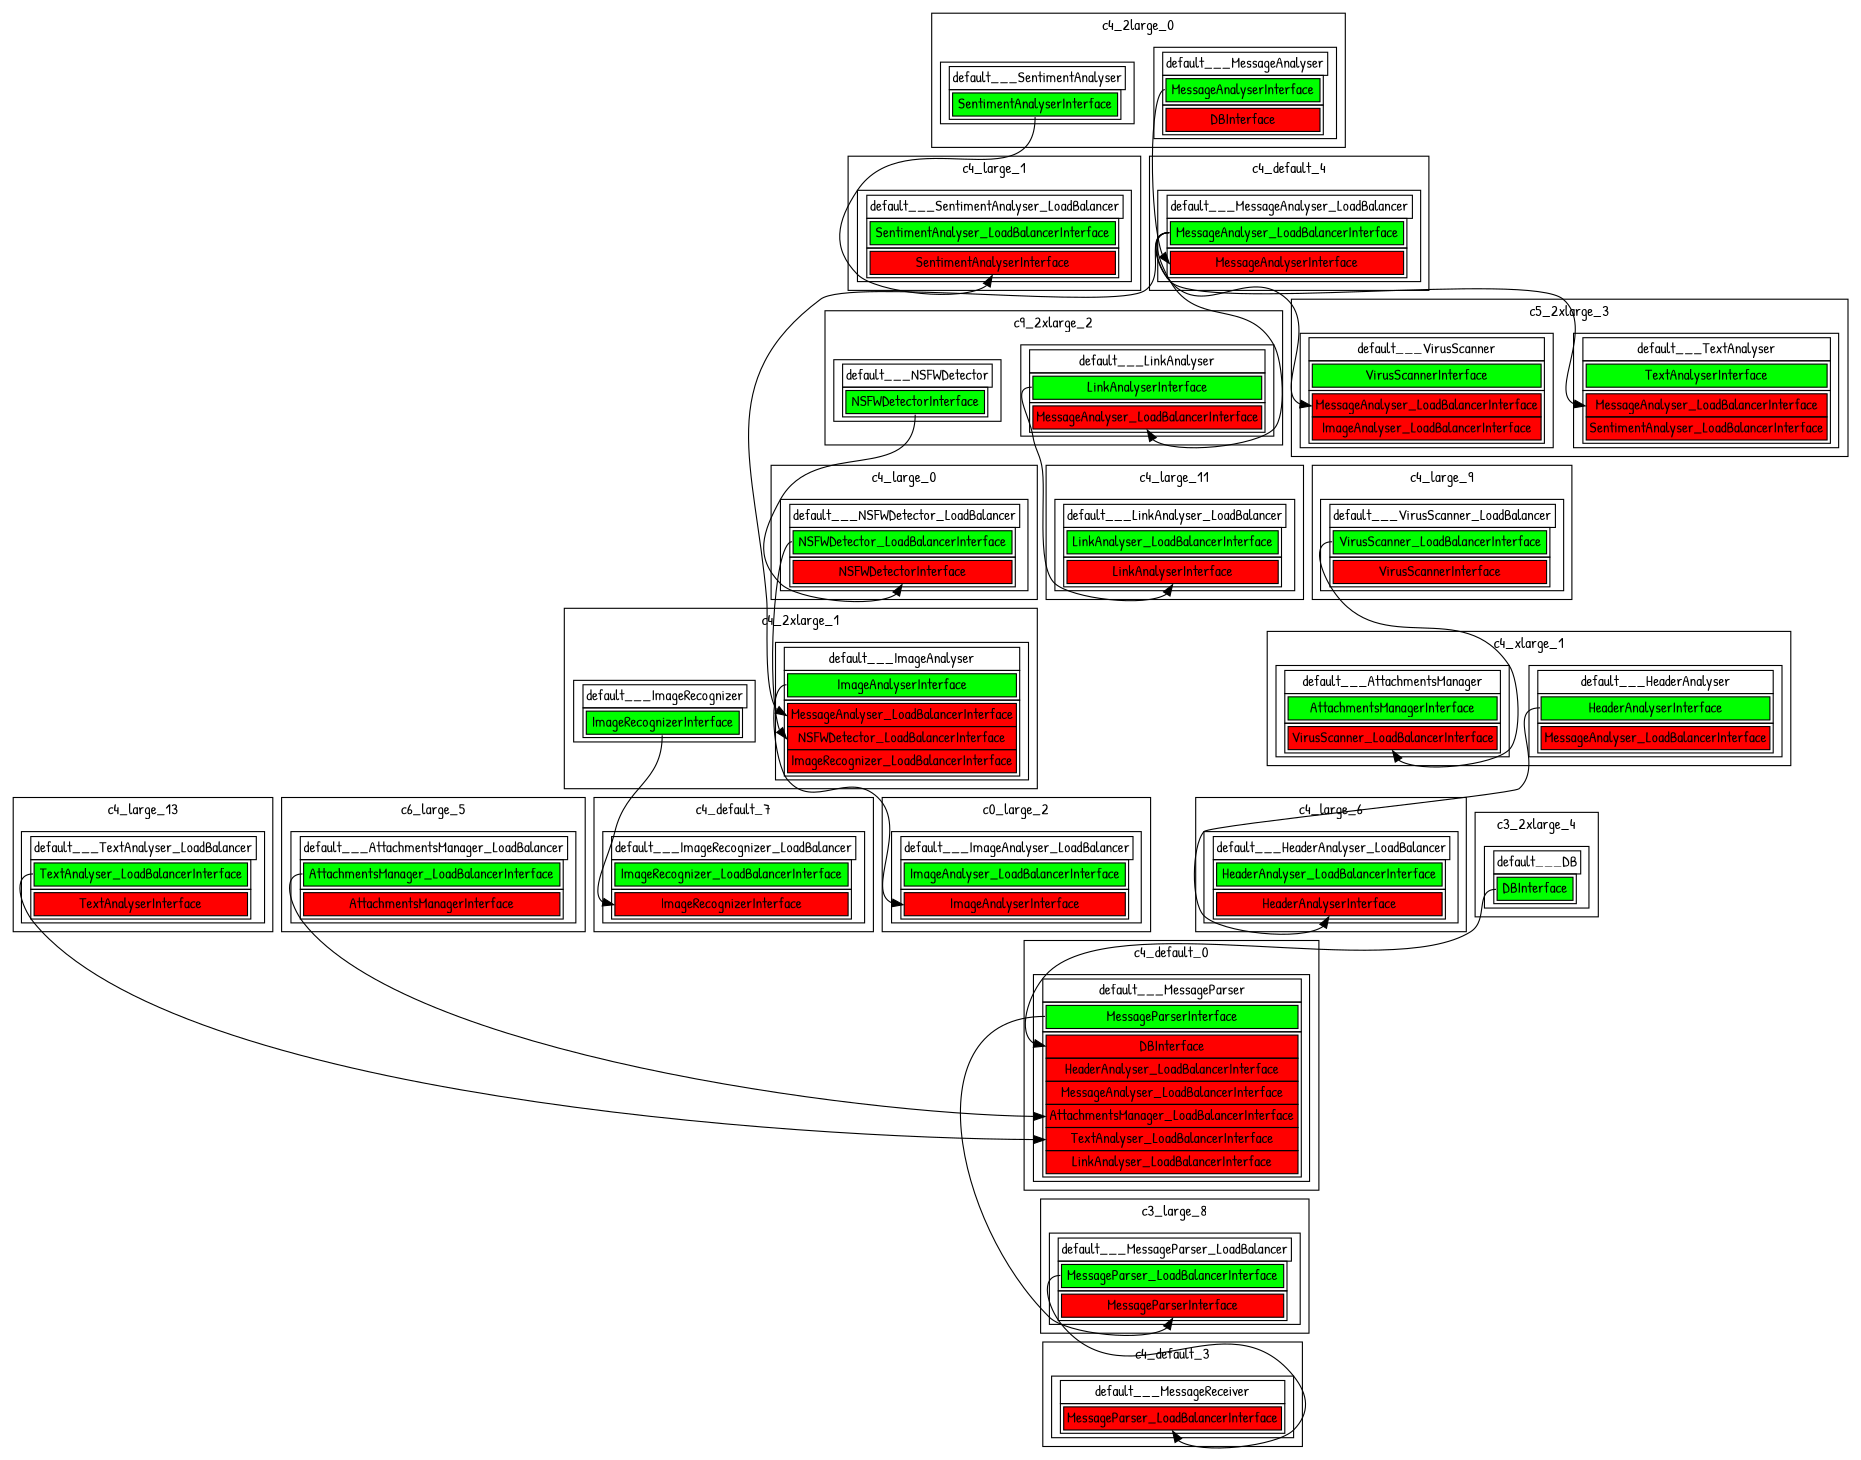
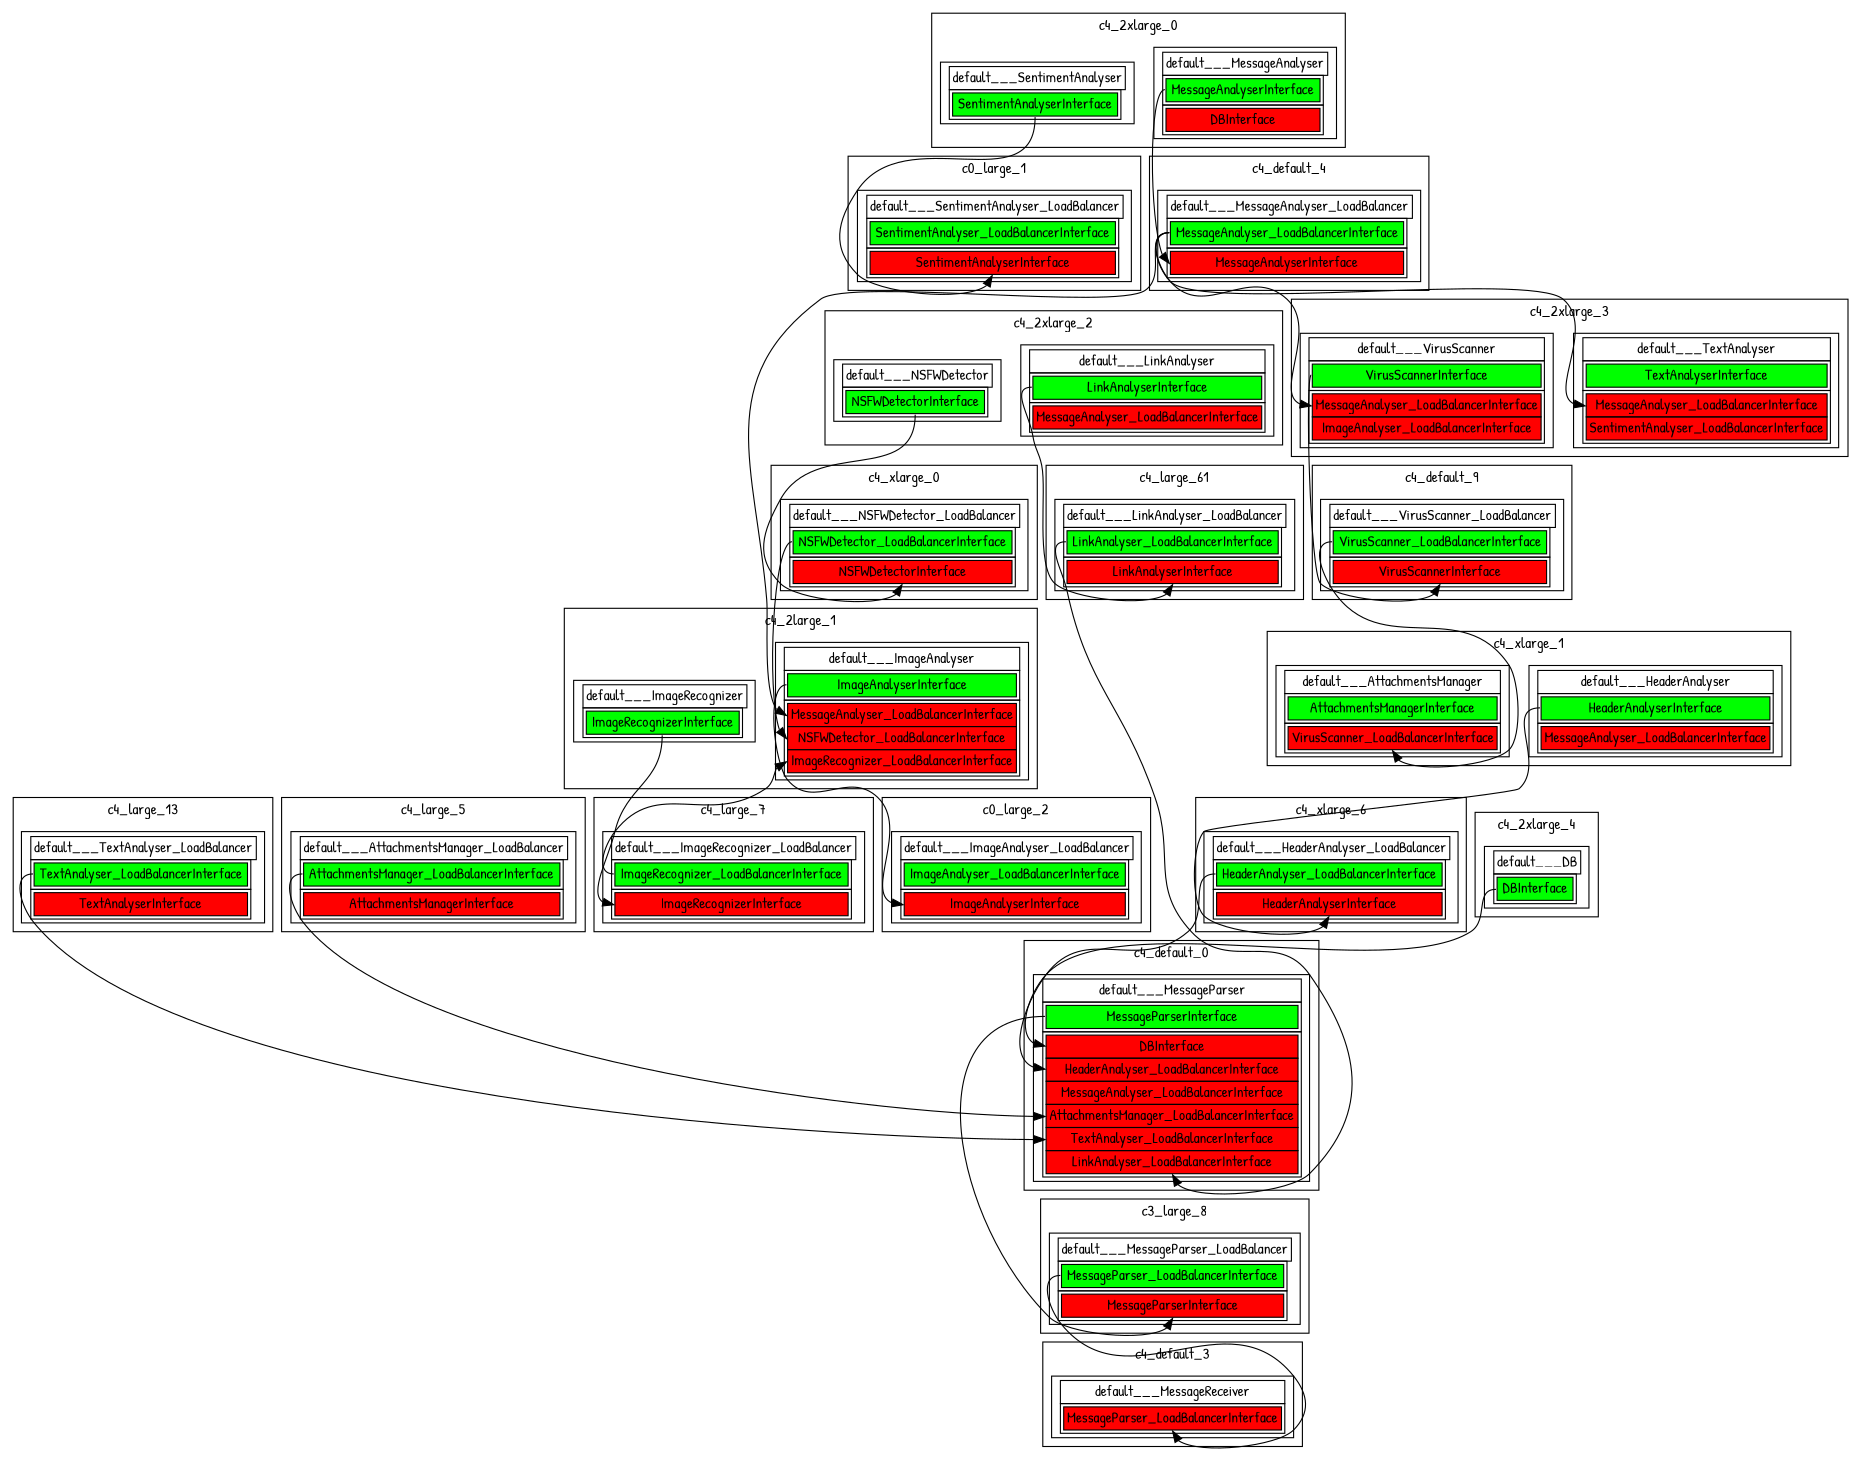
cluster "c4_2large_0": label "c4_2large_0" -> "c4_2xlarge_0"
cluster "c4_large_1": label "c4_large_1" -> "c0_large_1"
cluster "c5_2xlarge_3": label "c5_2xlarge_3" -> "c4_2xlarge_3"
cluster "c9_2xlarge_2": label "c9_2xlarge_2" -> "c4_2xlarge_2"
edge "default___MessageAnalyser_LoadBalancer" -> "default___LinkAnalyser": removed
cluster "c4_large_0": label "c4_large_0" -> "c4_xlarge_0"
cluster "c4_large_11": label "c4_large_11" -> "c4_large_61"
cluster "c4_large_9": label "c4_large_9" -> "c4_default_9"
edge "default___VirusScanner" -> "default___VirusScanner_LoadBalancer": added
cluster "c4_2xlarge_1": label "c4_2xlarge_1" -> "c4_2large_1"
edge "default___ImageRecognizer_LoadBalancer" -> "default___ImageAnalyser": added
cluster "c6_large_5": label "c6_large_5" -> "c4_large_5"
cluster "c4_default_7": label "c4_default_7" -> "c4_large_7"
cluster "c4_large_6": label "c4_large_6" -> "c4_xlarge_6"
cluster "c3_2xlarge_4": label "c3_2xlarge_4" -> "c4_2xlarge_4"
edge "default___LinkAnalyser_LoadBalancer" -> "default___MessageParser": added
edge "default___HeaderAnalyser_LoadBalancer" -> "default___MessageParser": added
